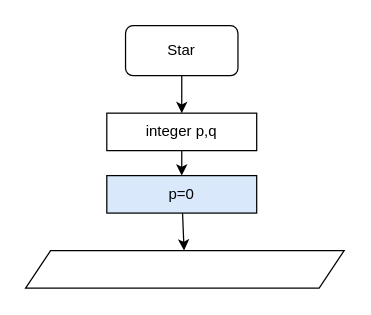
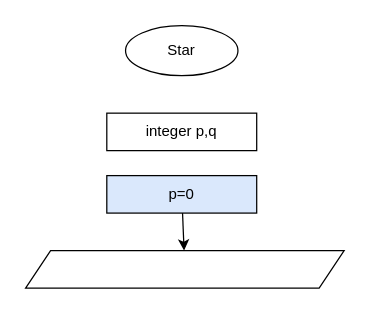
node "Star": shape rounded rectangle -> ellipse
edge "Star" -> "integer p,q": removed
edge "integer p,q" -> "p=0": removed
